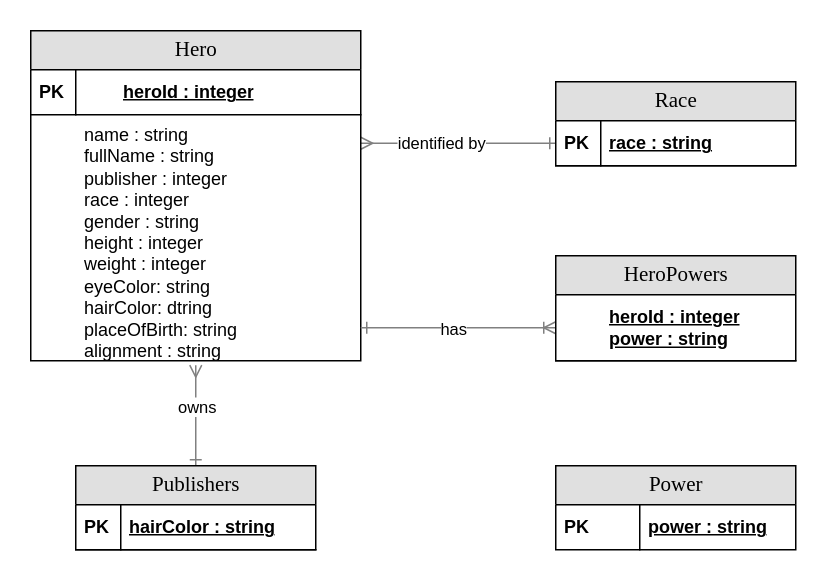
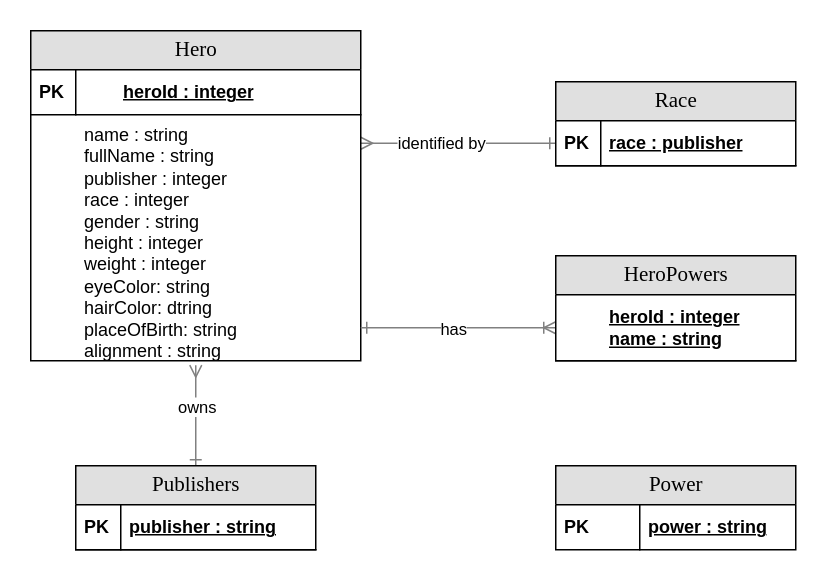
node "race : string": label "race : string" -> "race : publisher"
node "heroId : integer power : string": label "heroId : integer power : string" -> "heroId : integer name : string"
node "hairColor : string": label "hairColor : string" -> "publisher : string"
